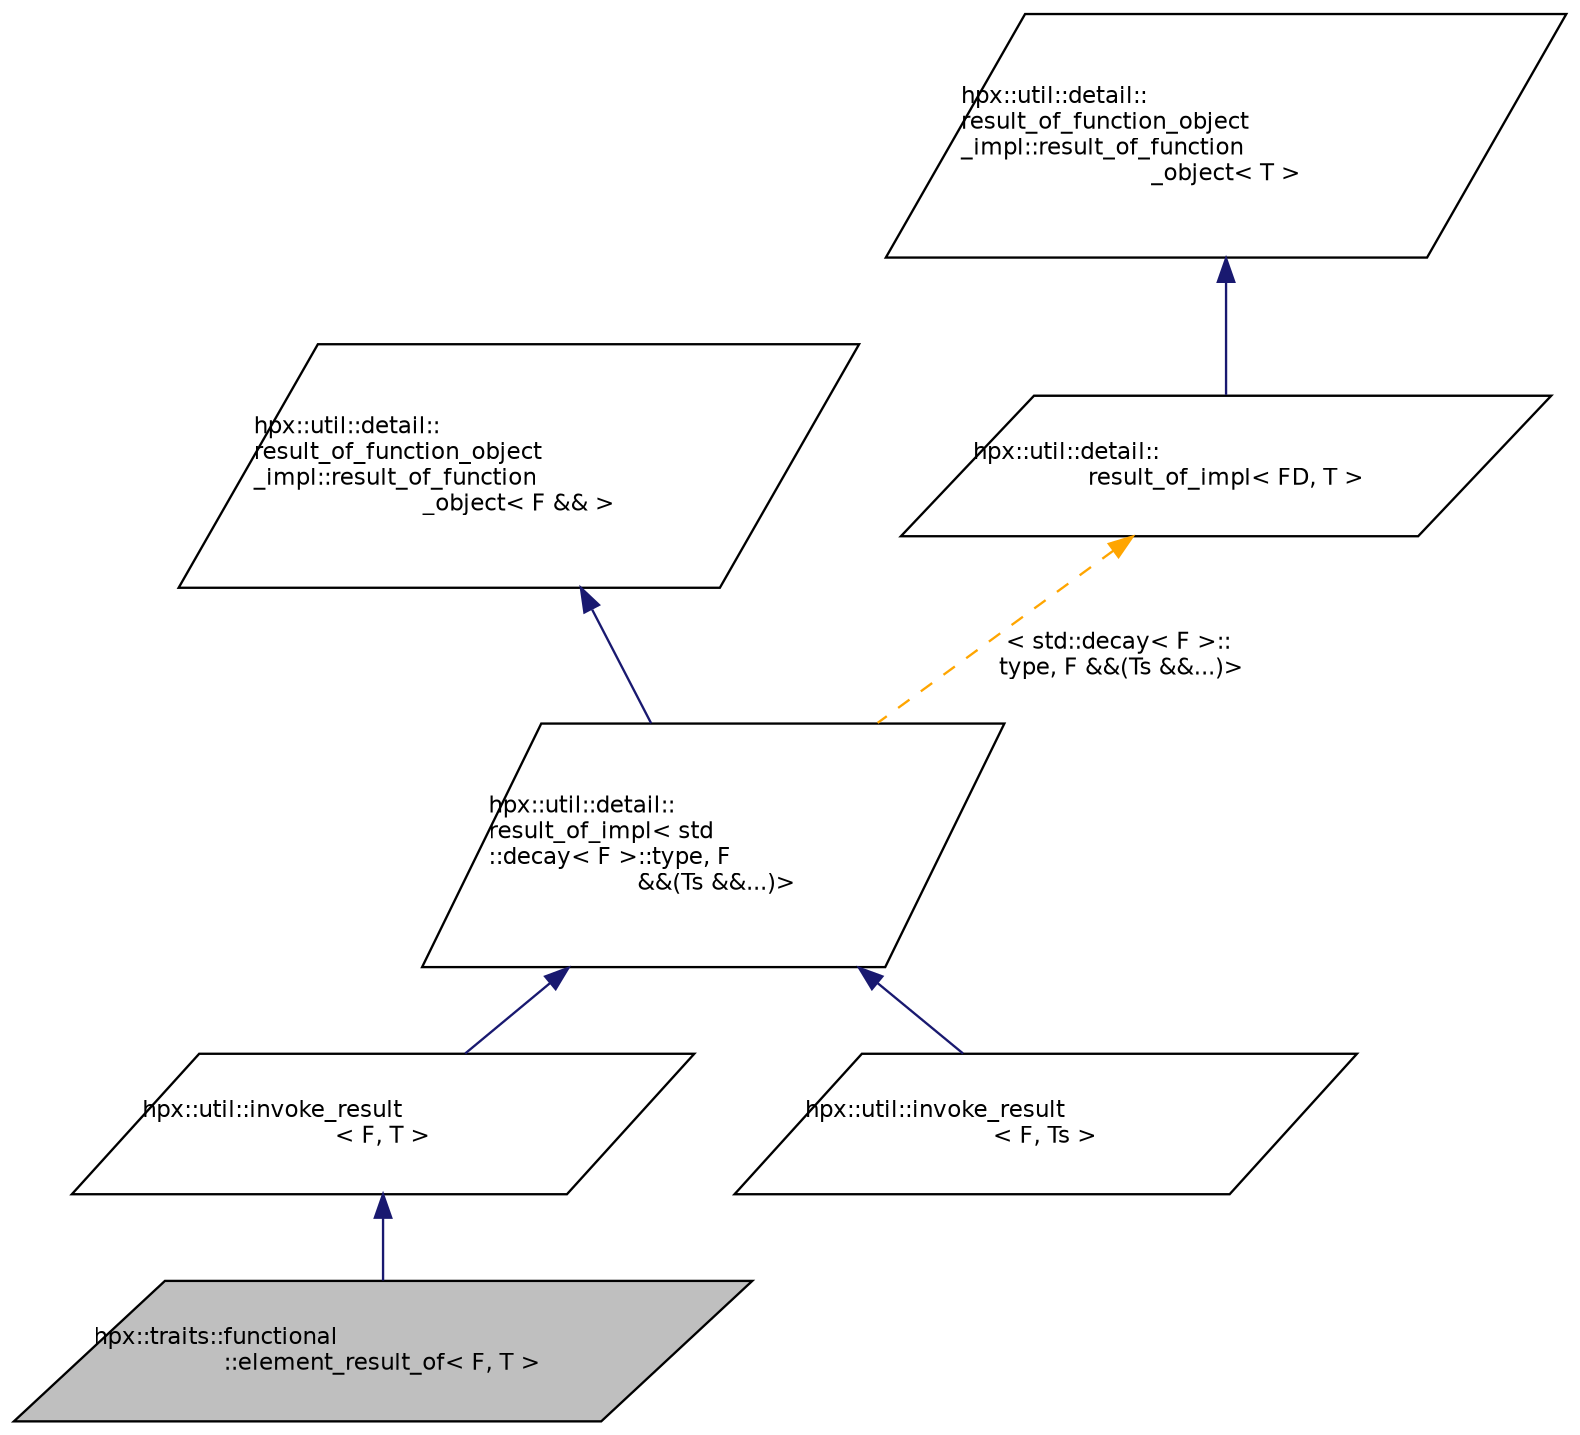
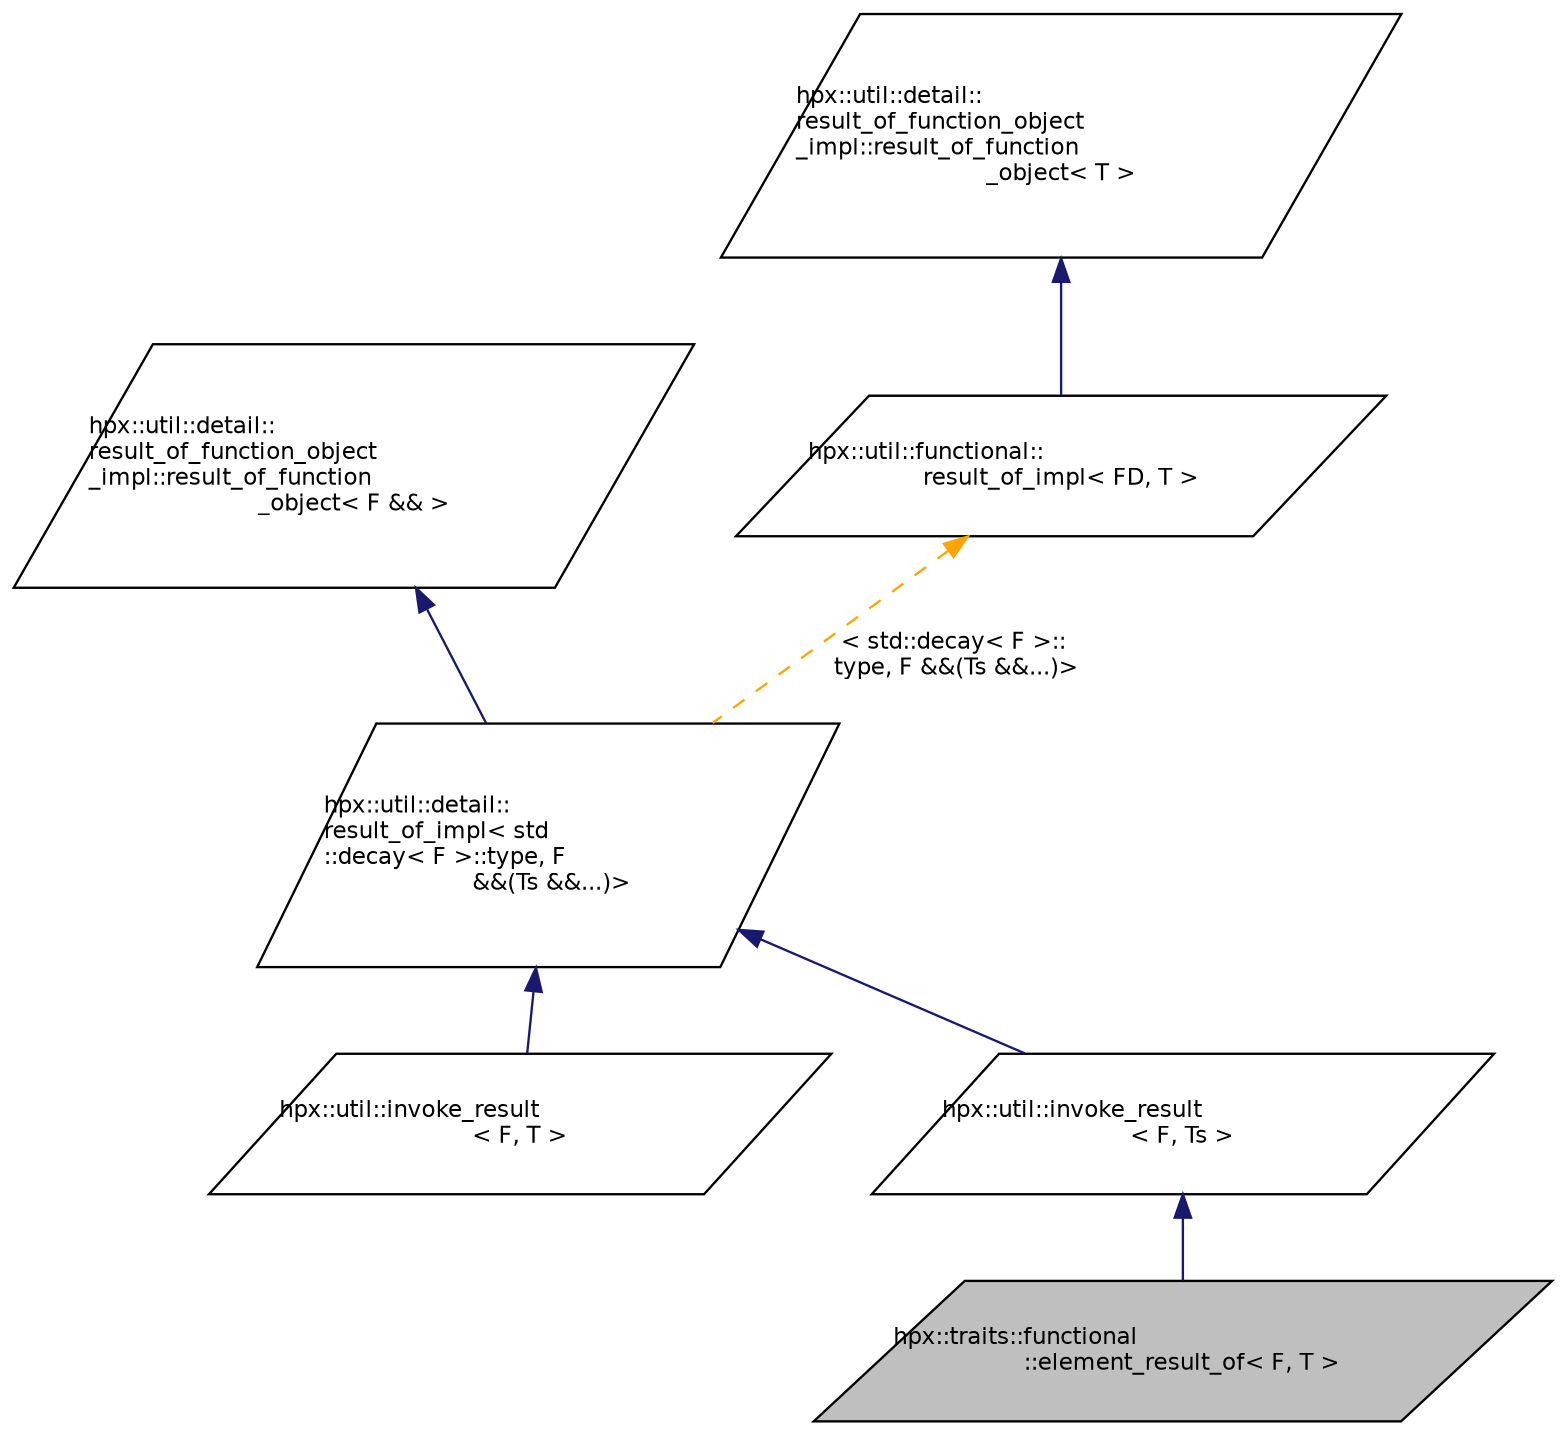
node "hpx::util::detail:: result_of_impl< FD, T >": label "hpx::util::detail:: result_of_impl< FD, T >" -> "hpx::util::functional:: result_of_impl< FD, T >"
edge "hpx::traits::functional ::element_result_of< F, T >" -> "hpx::util::invoke_result < F, T >": now "hpx::traits::functional ::element_result_of< F, T >" -> "hpx::util::invoke_result < F, Ts >"
